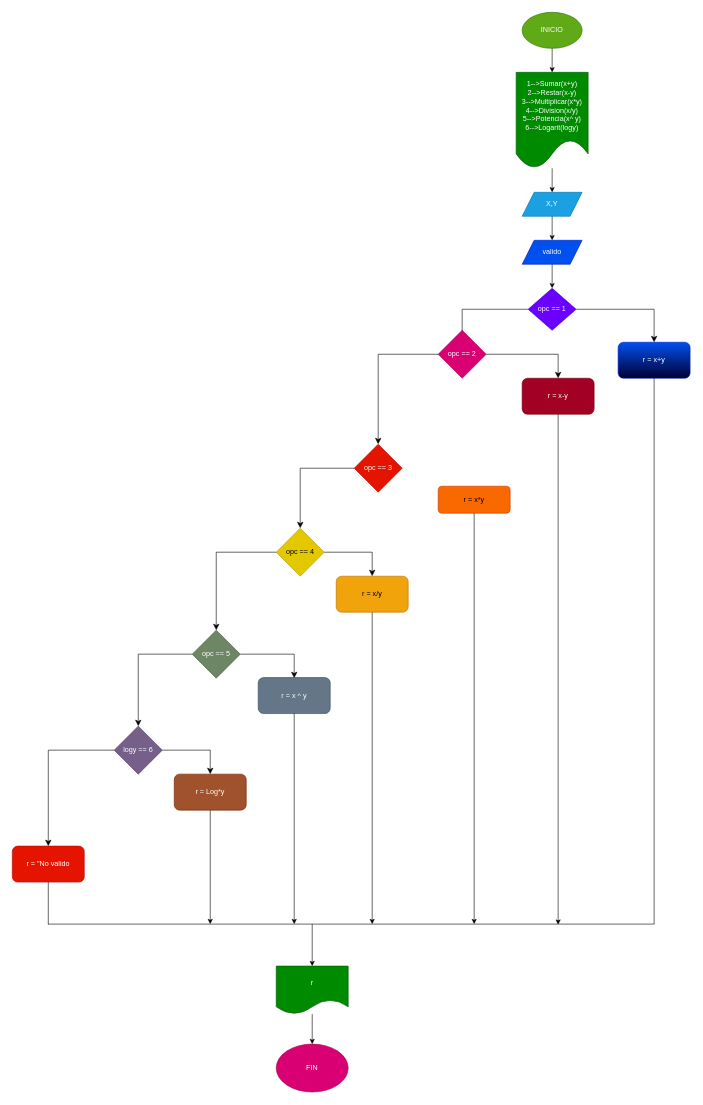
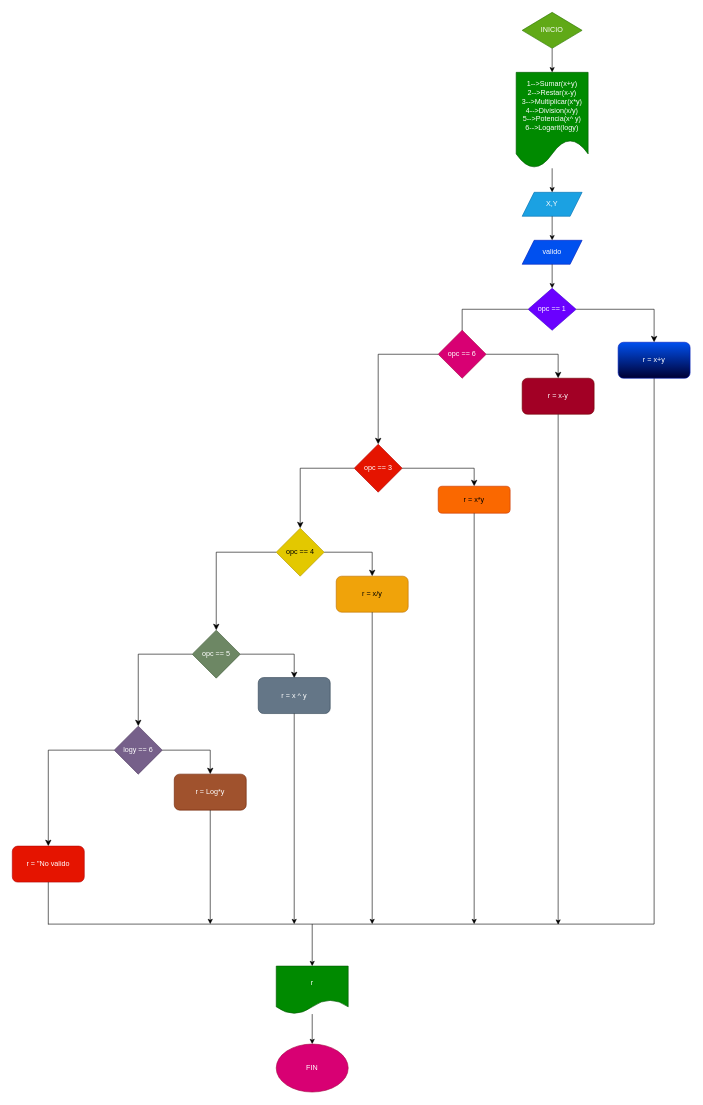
node "INICIO": shape ellipse -> diamond
node "opc == 2": label "opc == 2" -> "opc == 6"
edge "opc == 3" -> "r = x*y": added
